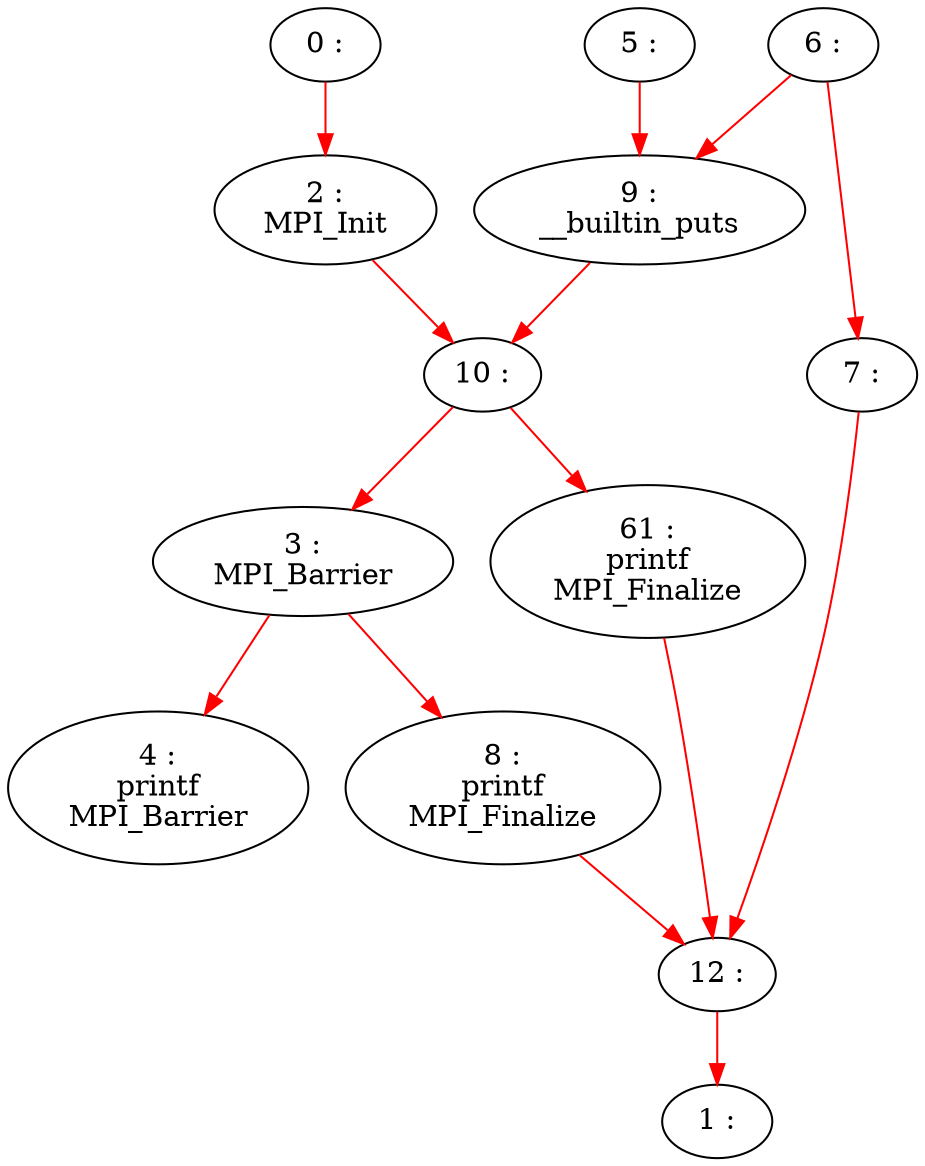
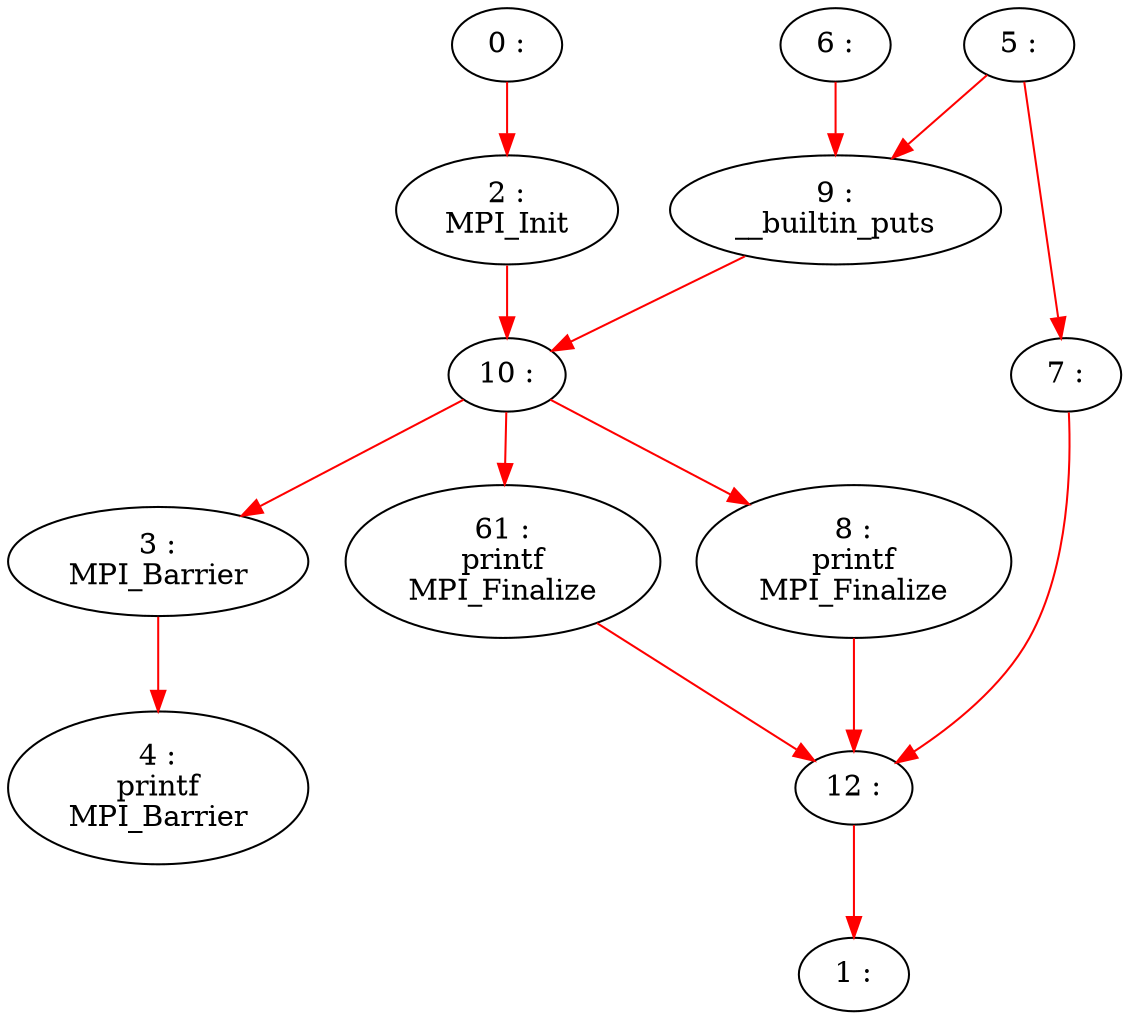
edge "6 :" -> "7 :": now "5 :" -> "7 :"
edge "3 : MPI_Barrier" -> "8 : printf MPI_Finalize": now "10 :" -> "8 : printf MPI_Finalize"
